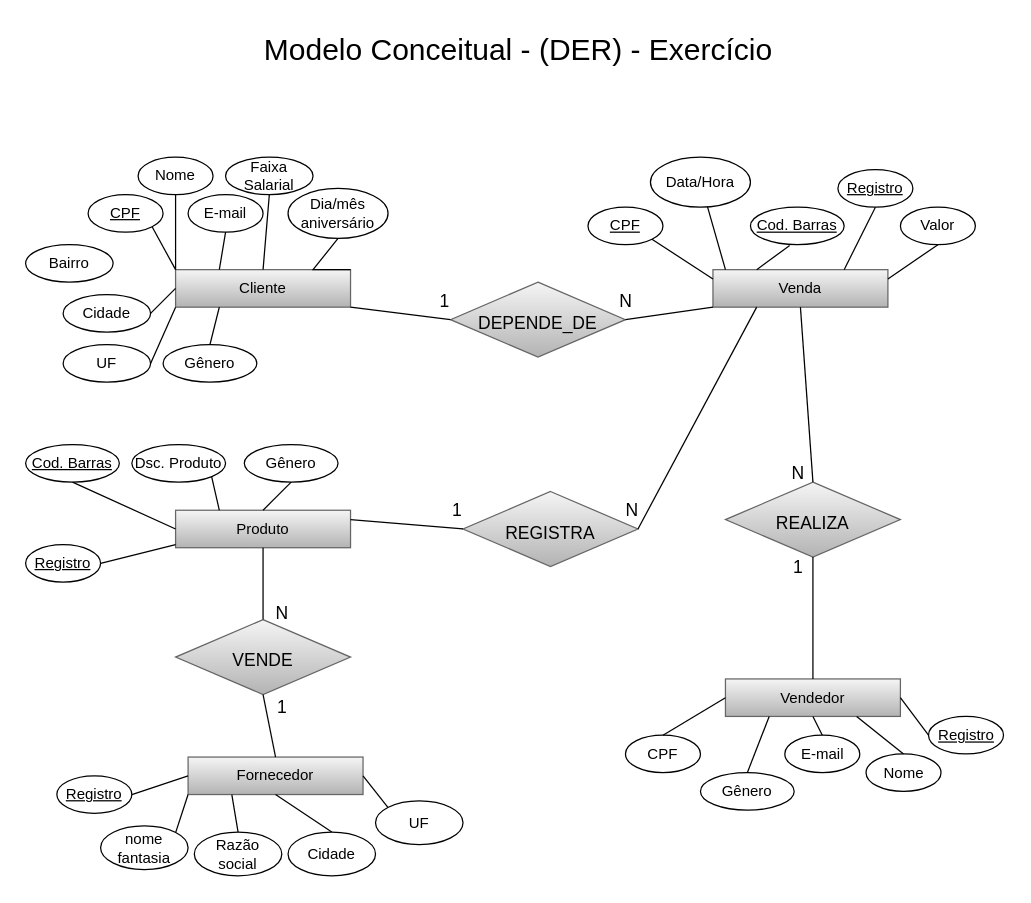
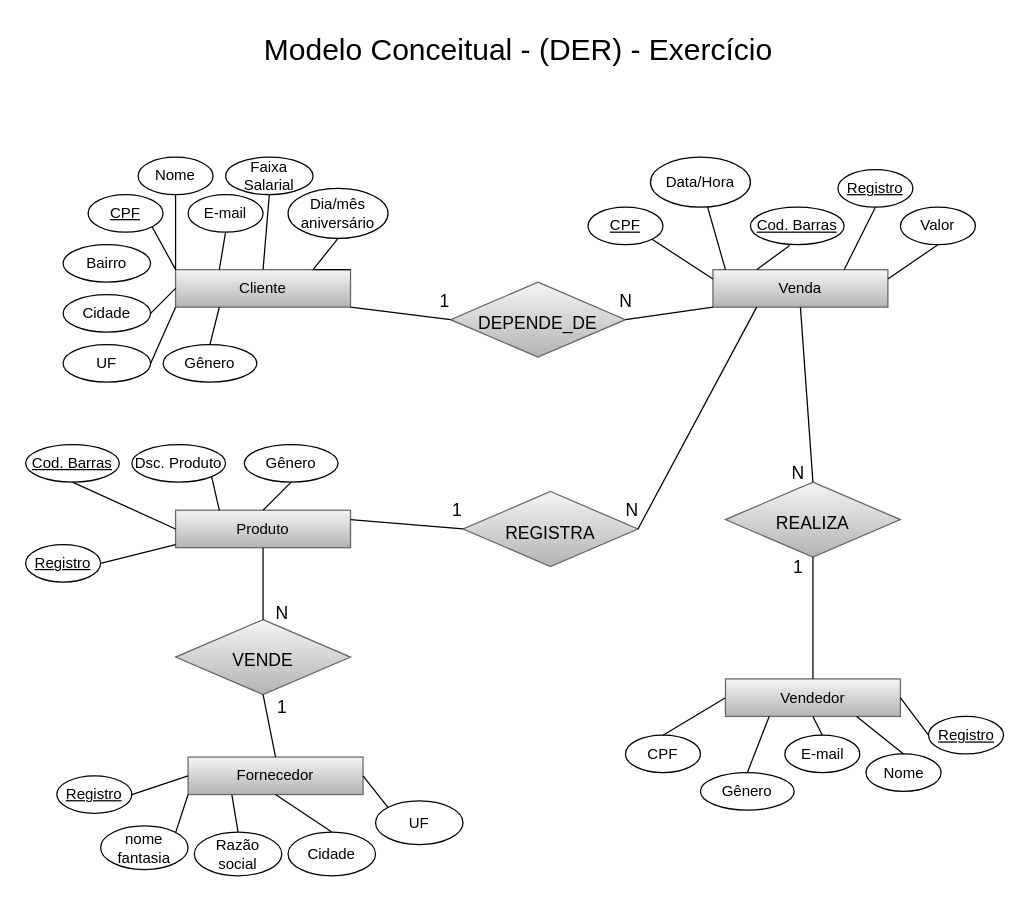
node "Bairro": moved (69, 263) -> (107, 263)
